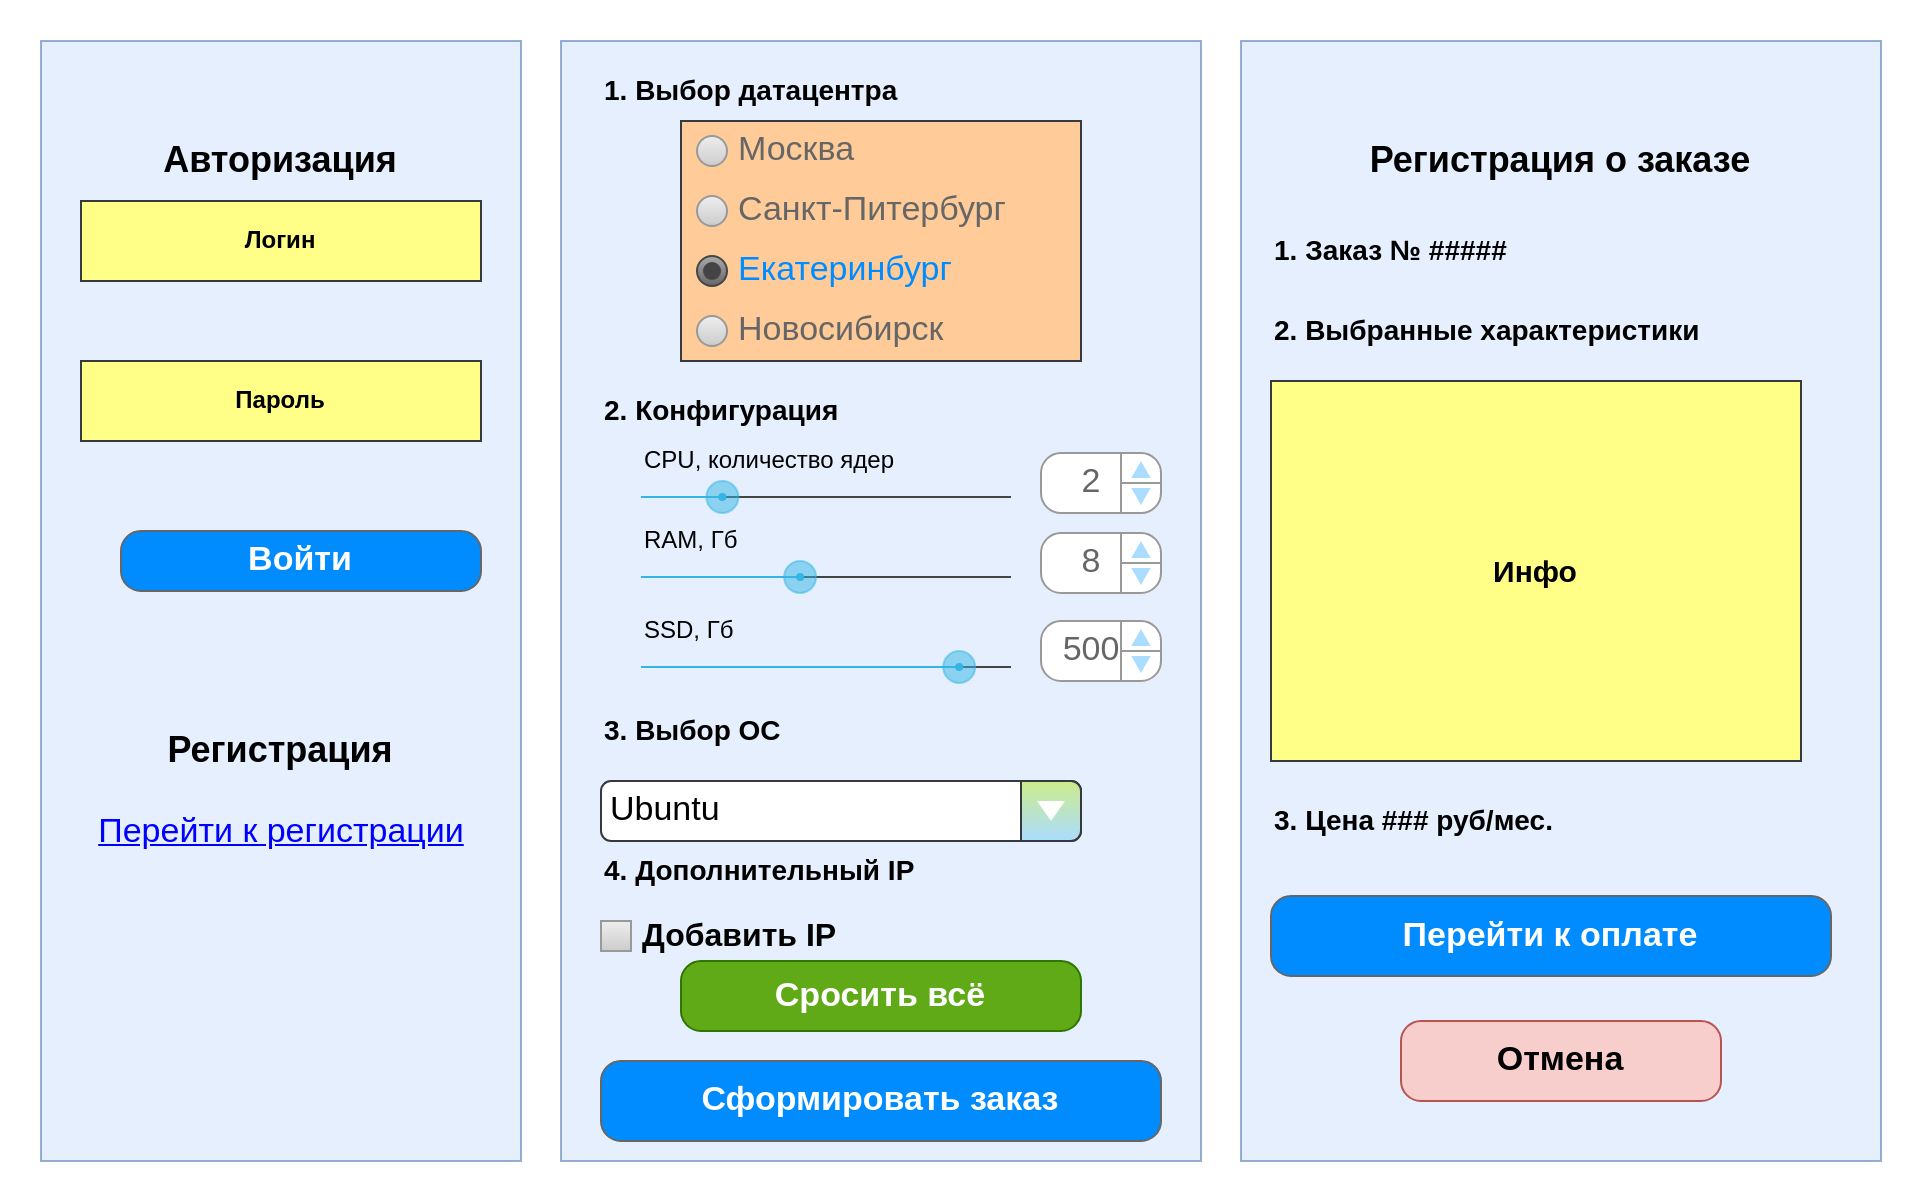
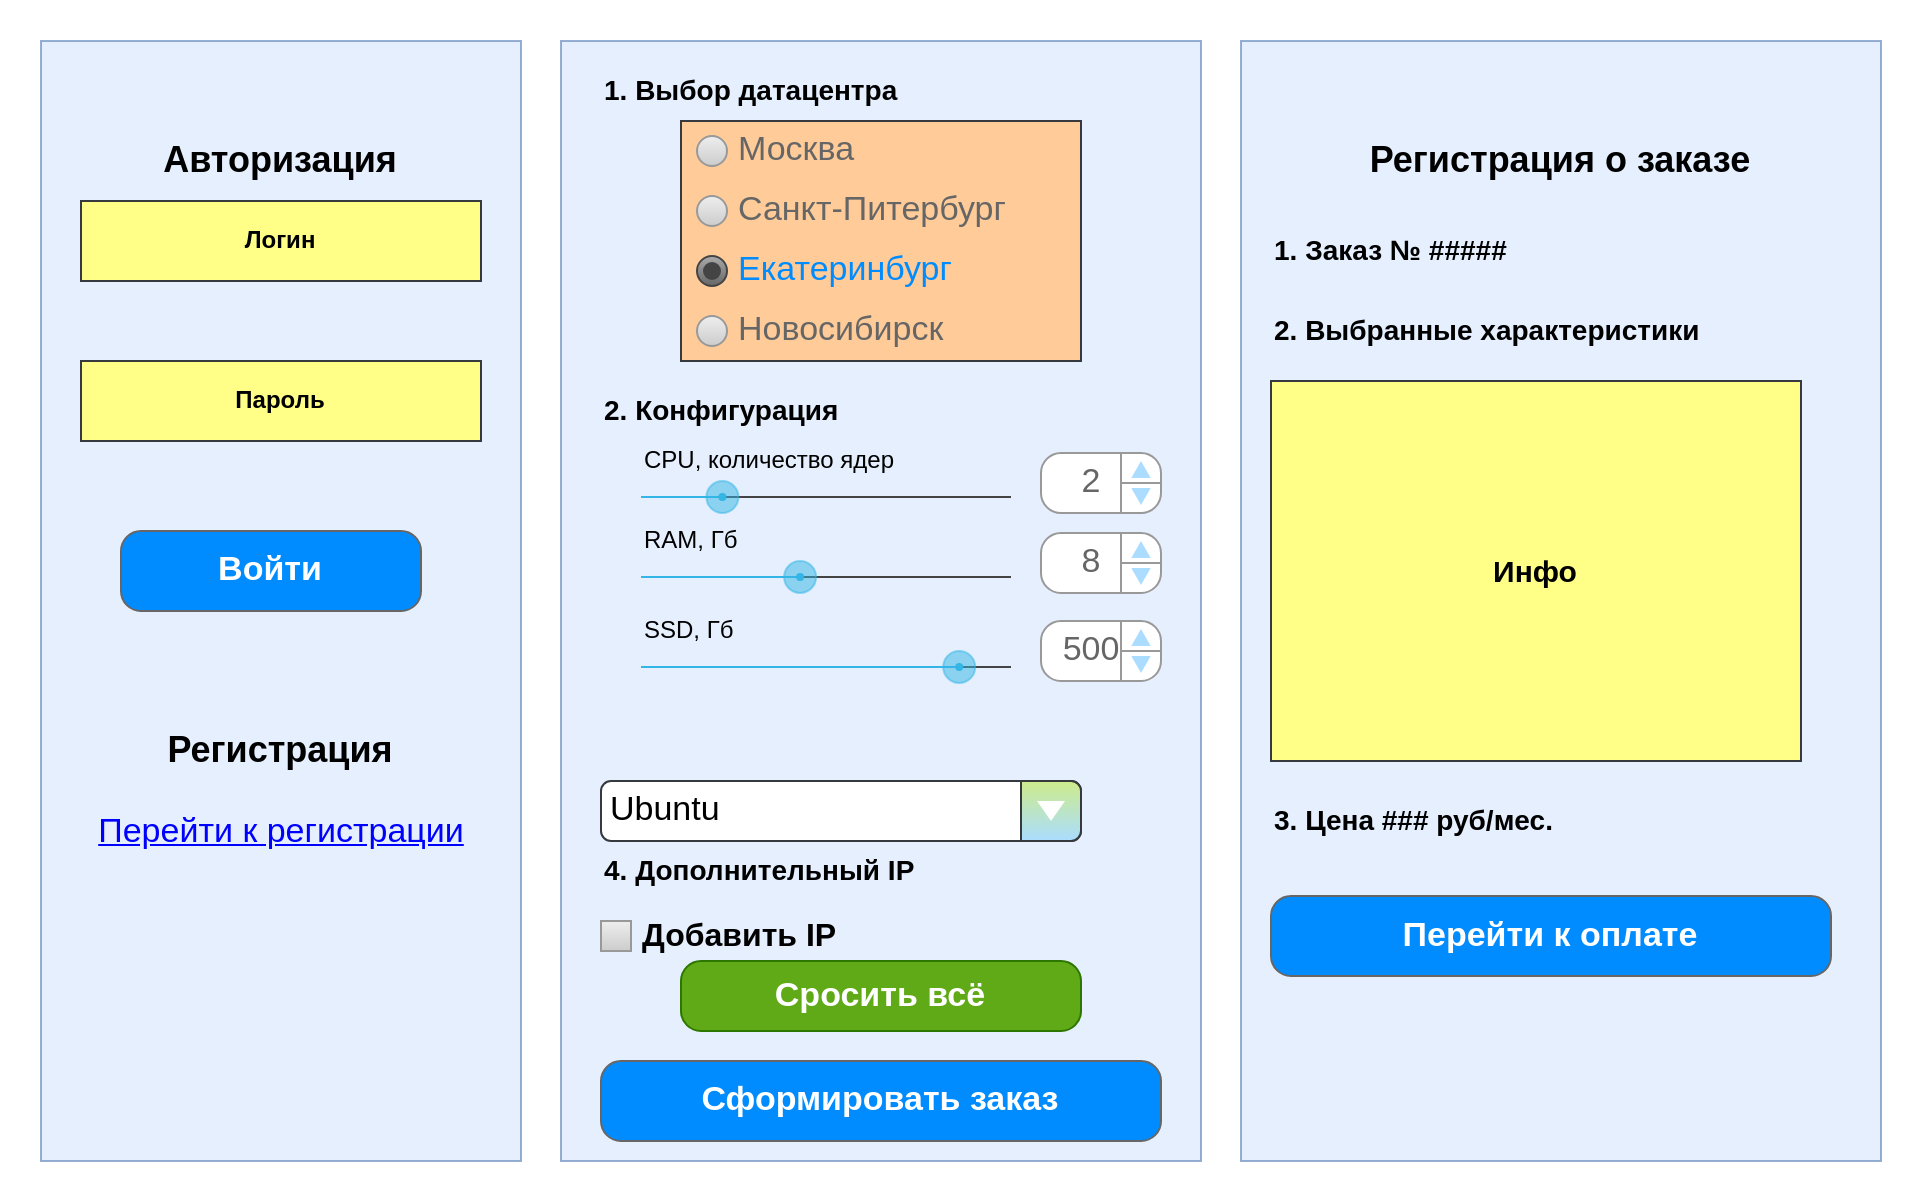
node "Войти": size 360x60 -> 300x80
node "3. Выбор ОС": removed
node "Отмена": removed
